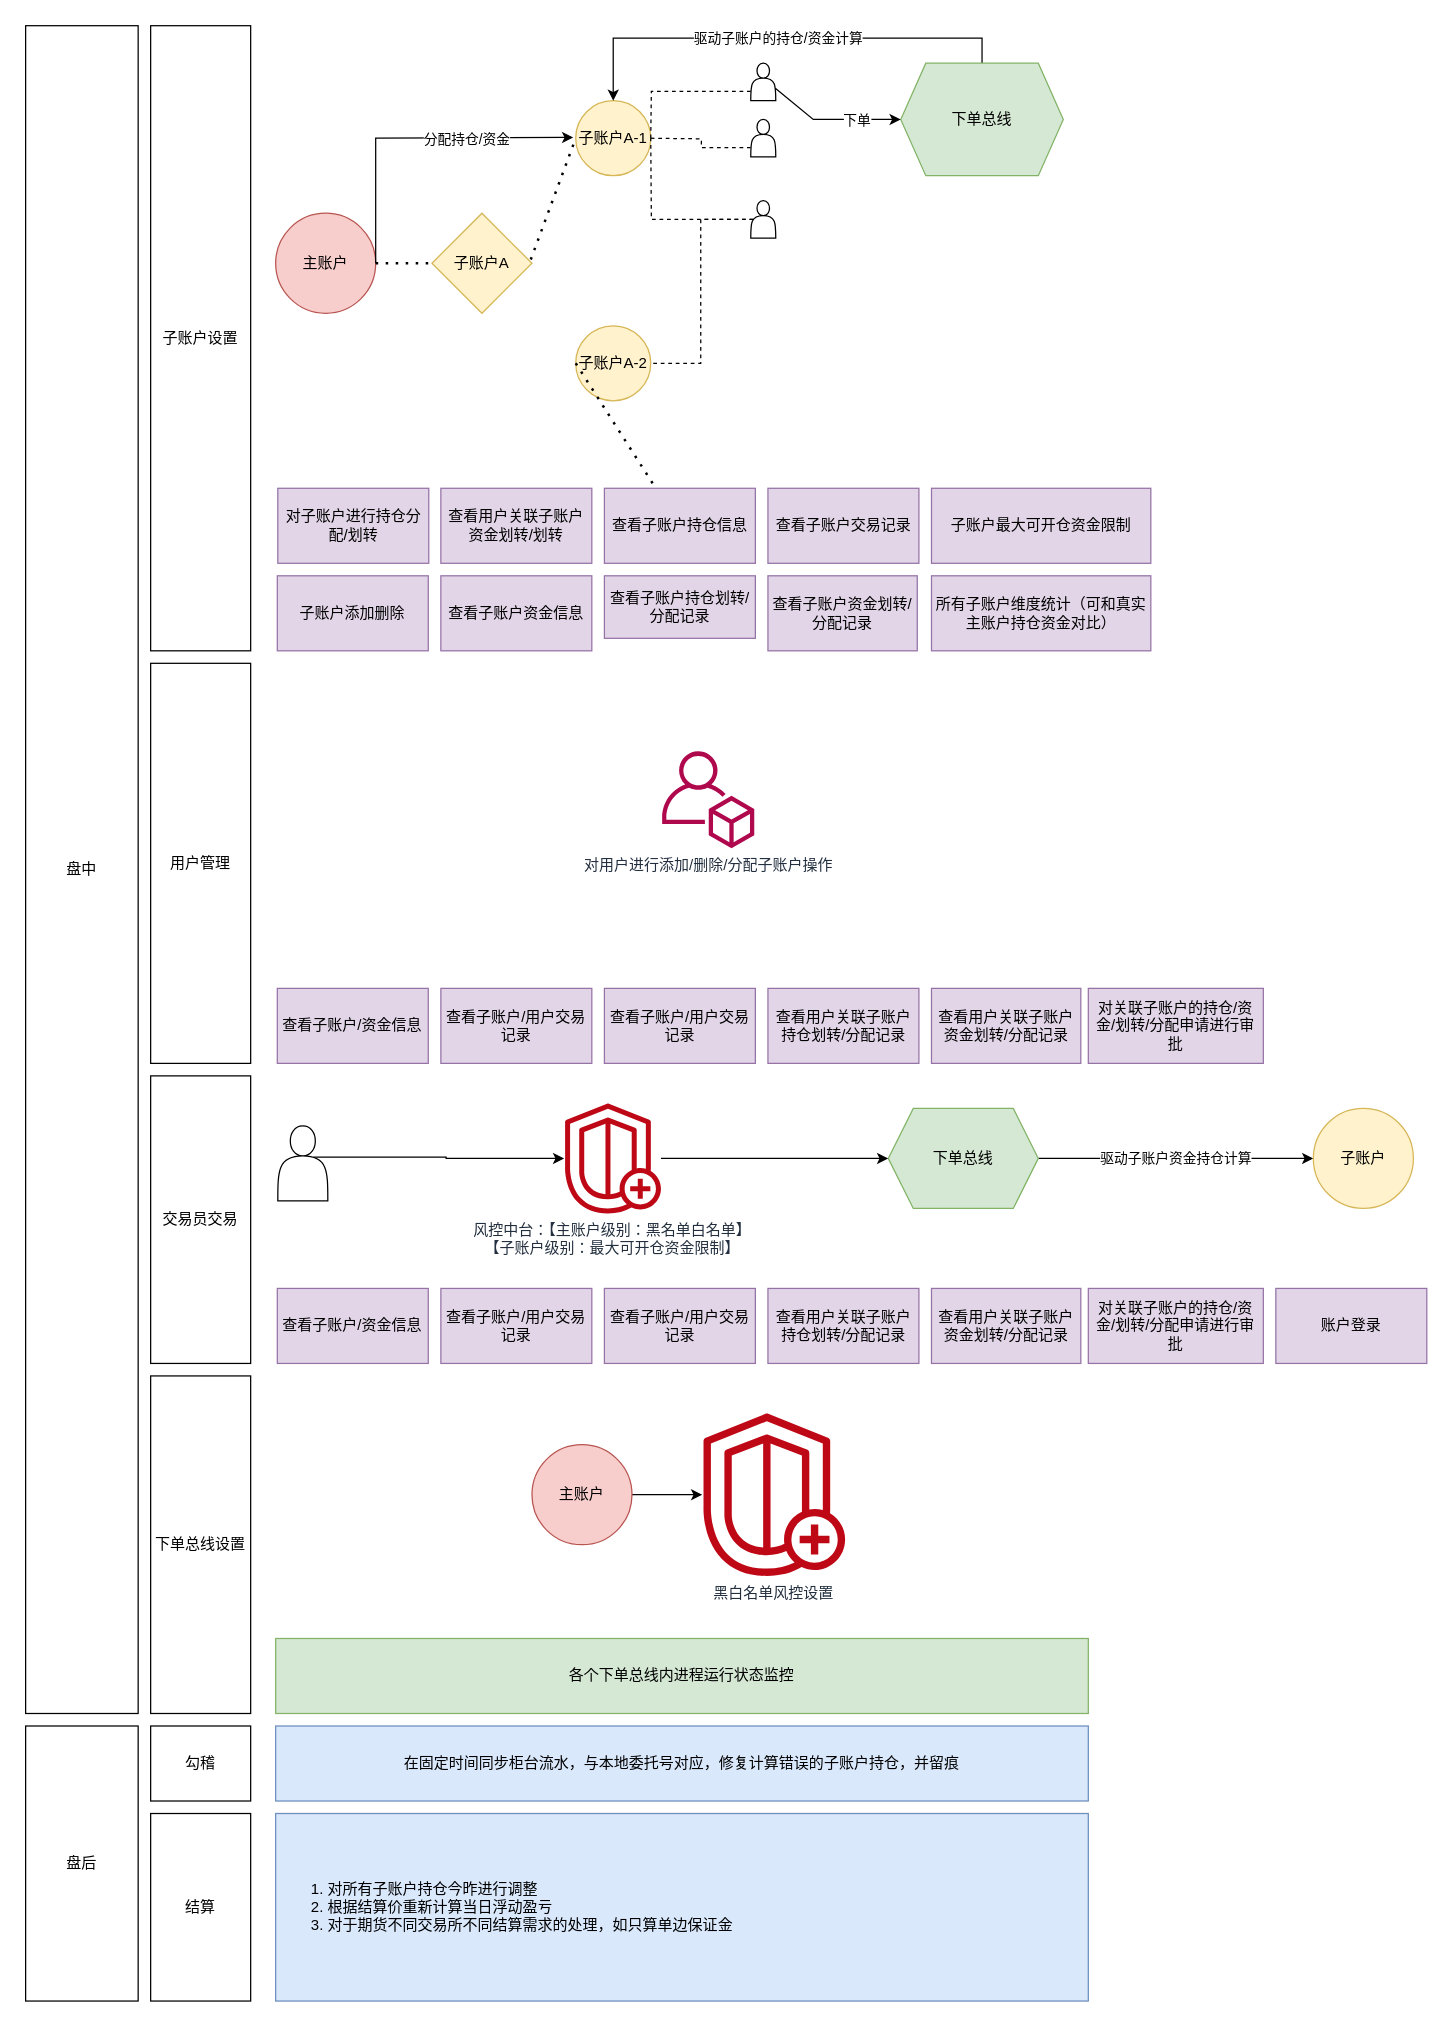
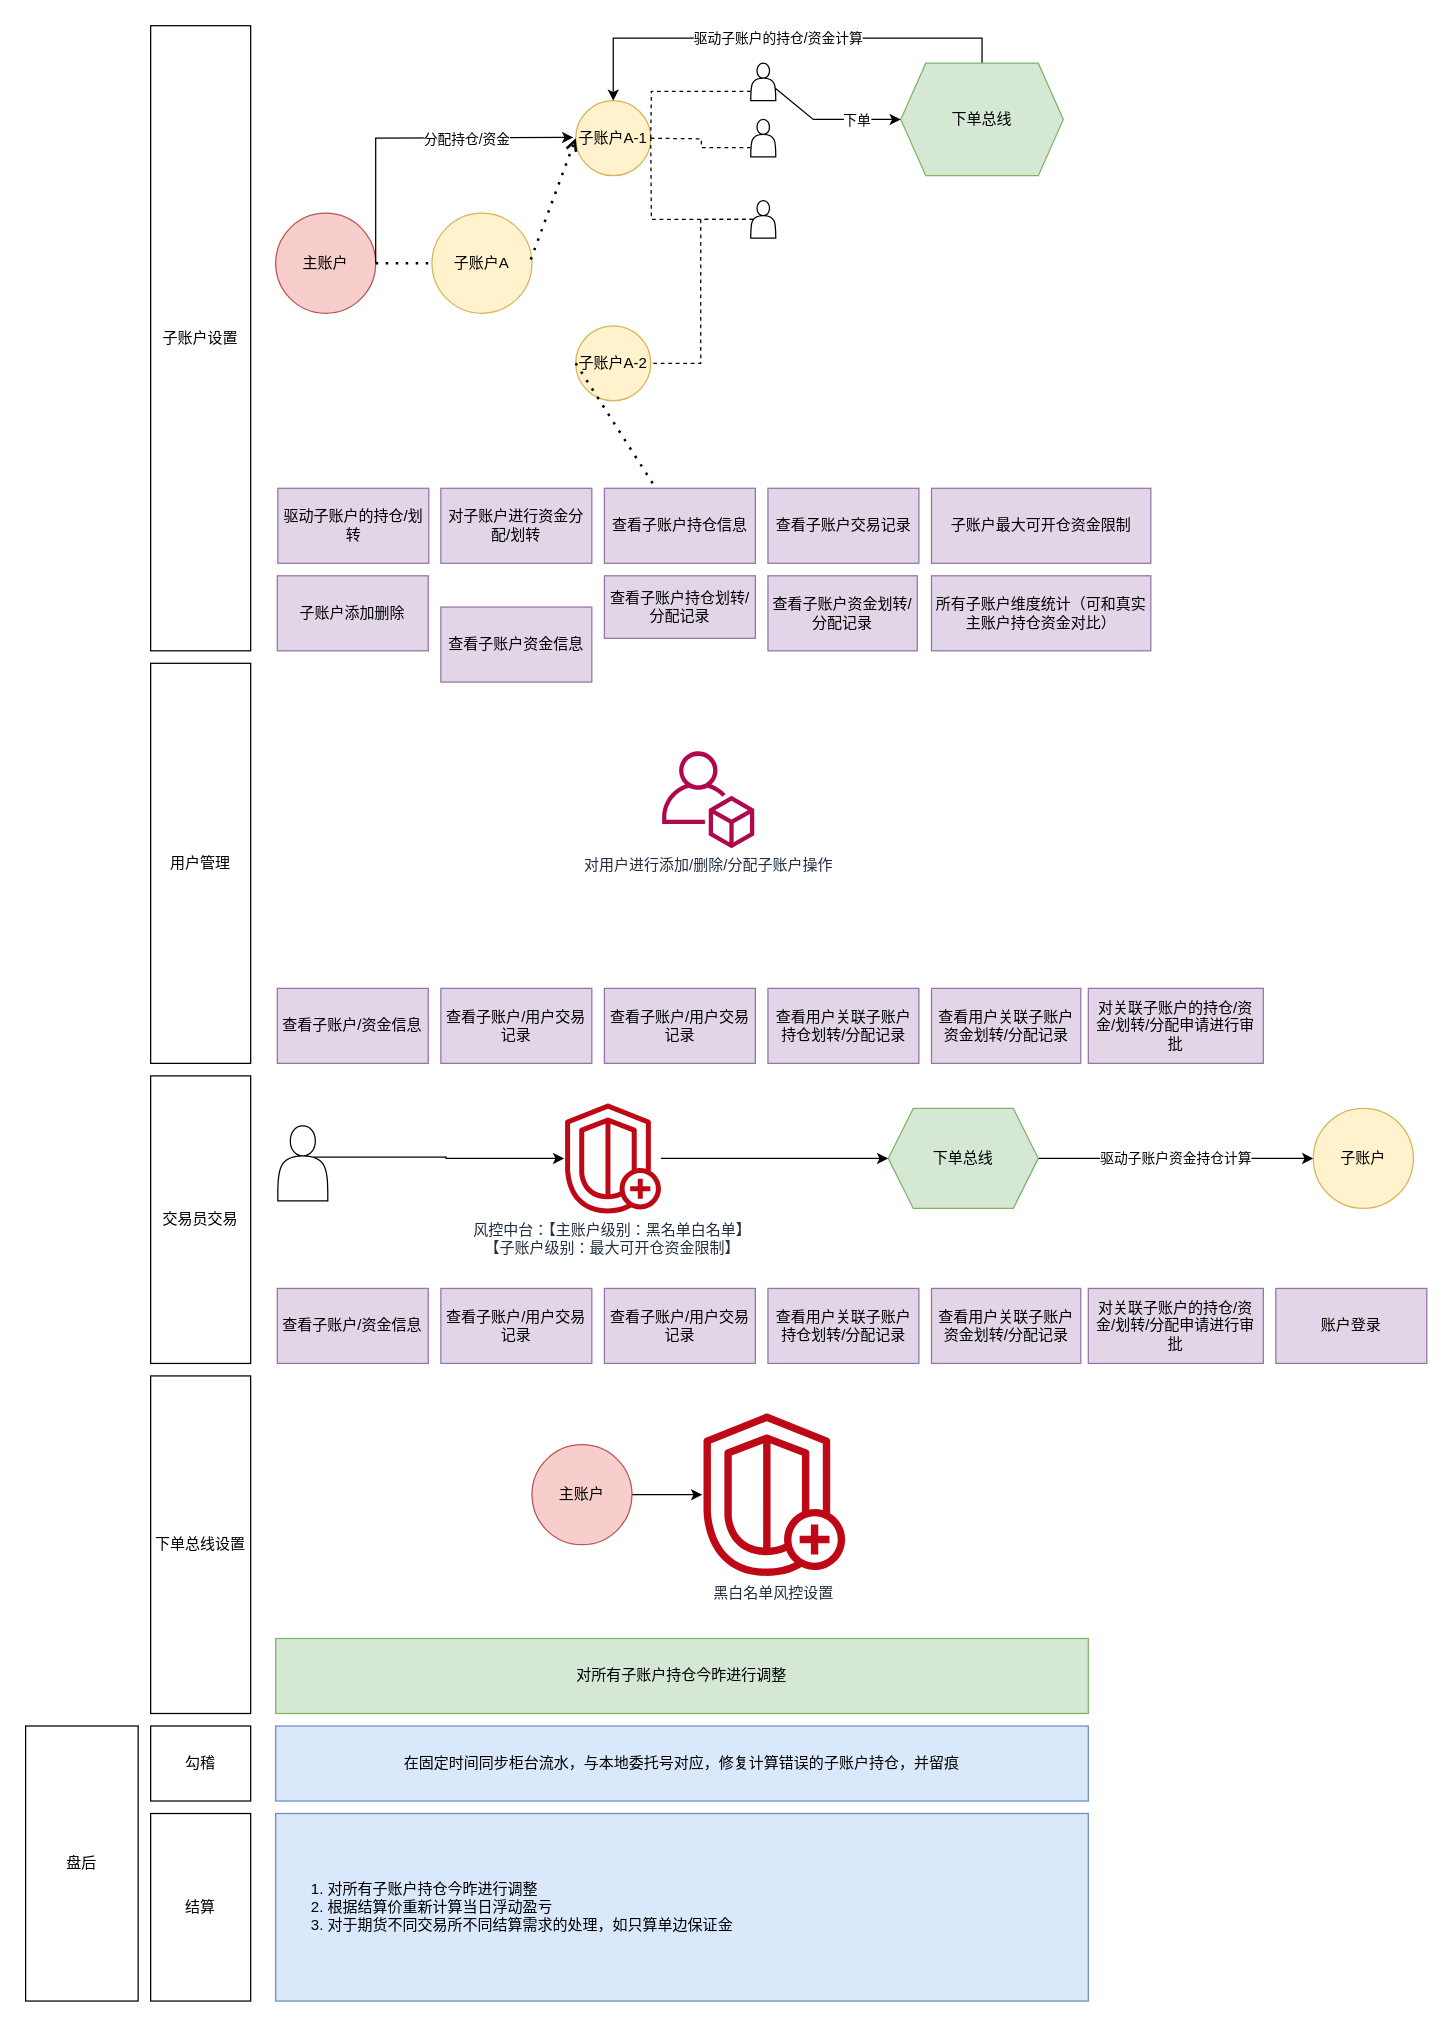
edge "子账户A-1" -- "子账户A": arrowhead none -> open
node "子账户A": shape diamond -> ellipse
node "对子账户进行持仓分配/划转": label "对子账户进行持仓分配/划转" -> "驱动子账户的持仓/划转"
node "查看用户关联子账户资金划转/划转": label "查看用户关联子账户资金划转/划转" -> "对子账户进行资金分配/划转"
node "查看子账户资金信息": moved (516, 613) -> (516, 644)
node "盘中": removed
node "各个下单总线内进程运行状态监控": label "各个下单总线内进程运行状态监控" -> "对所有子账户持仓今昨进行调整"
